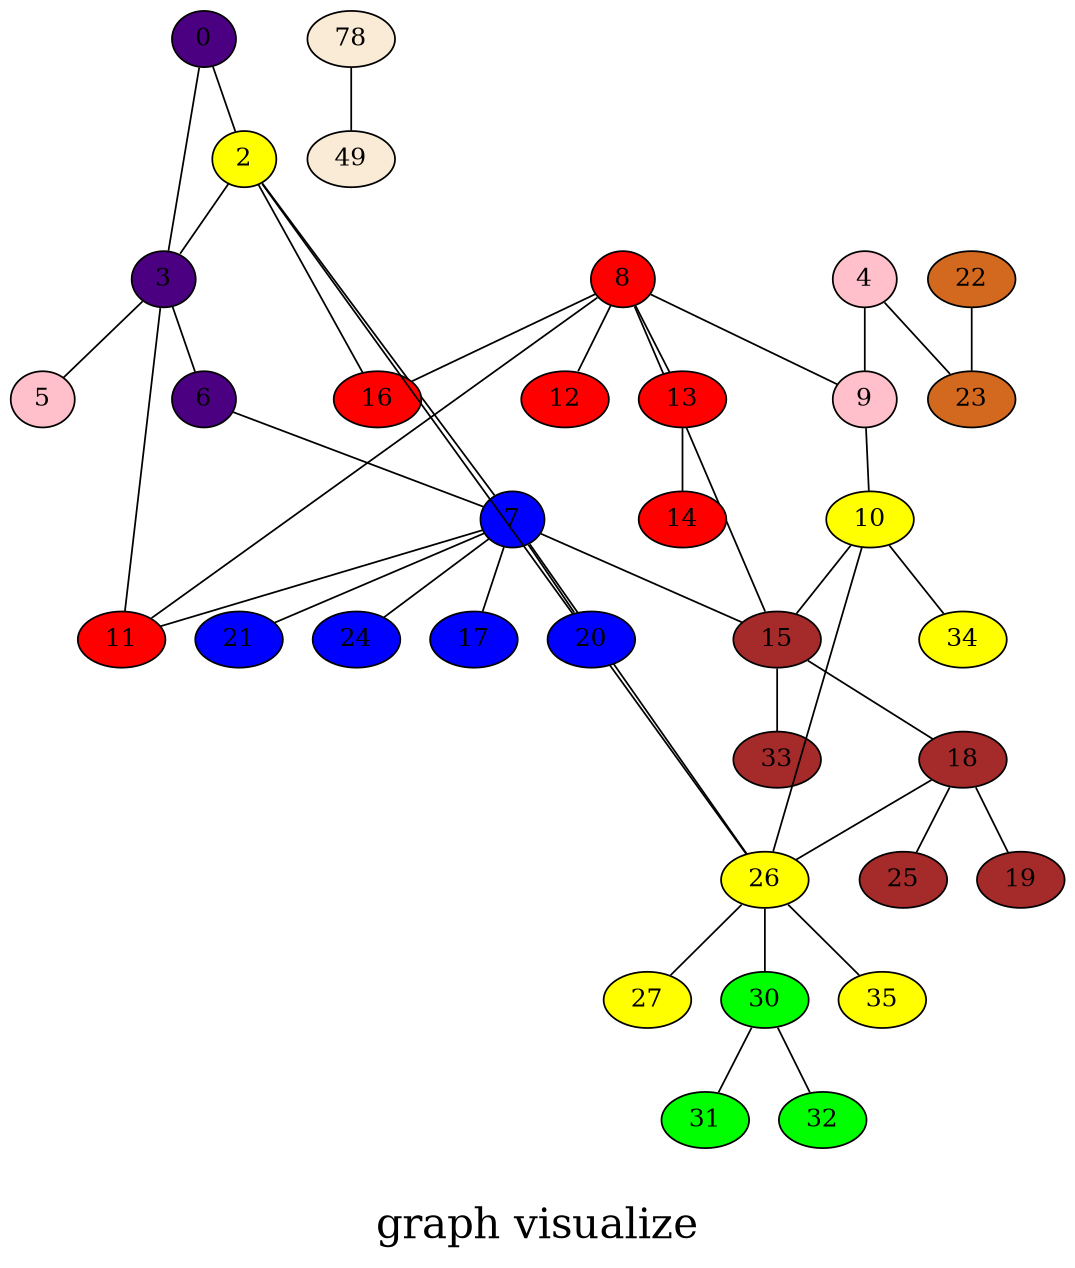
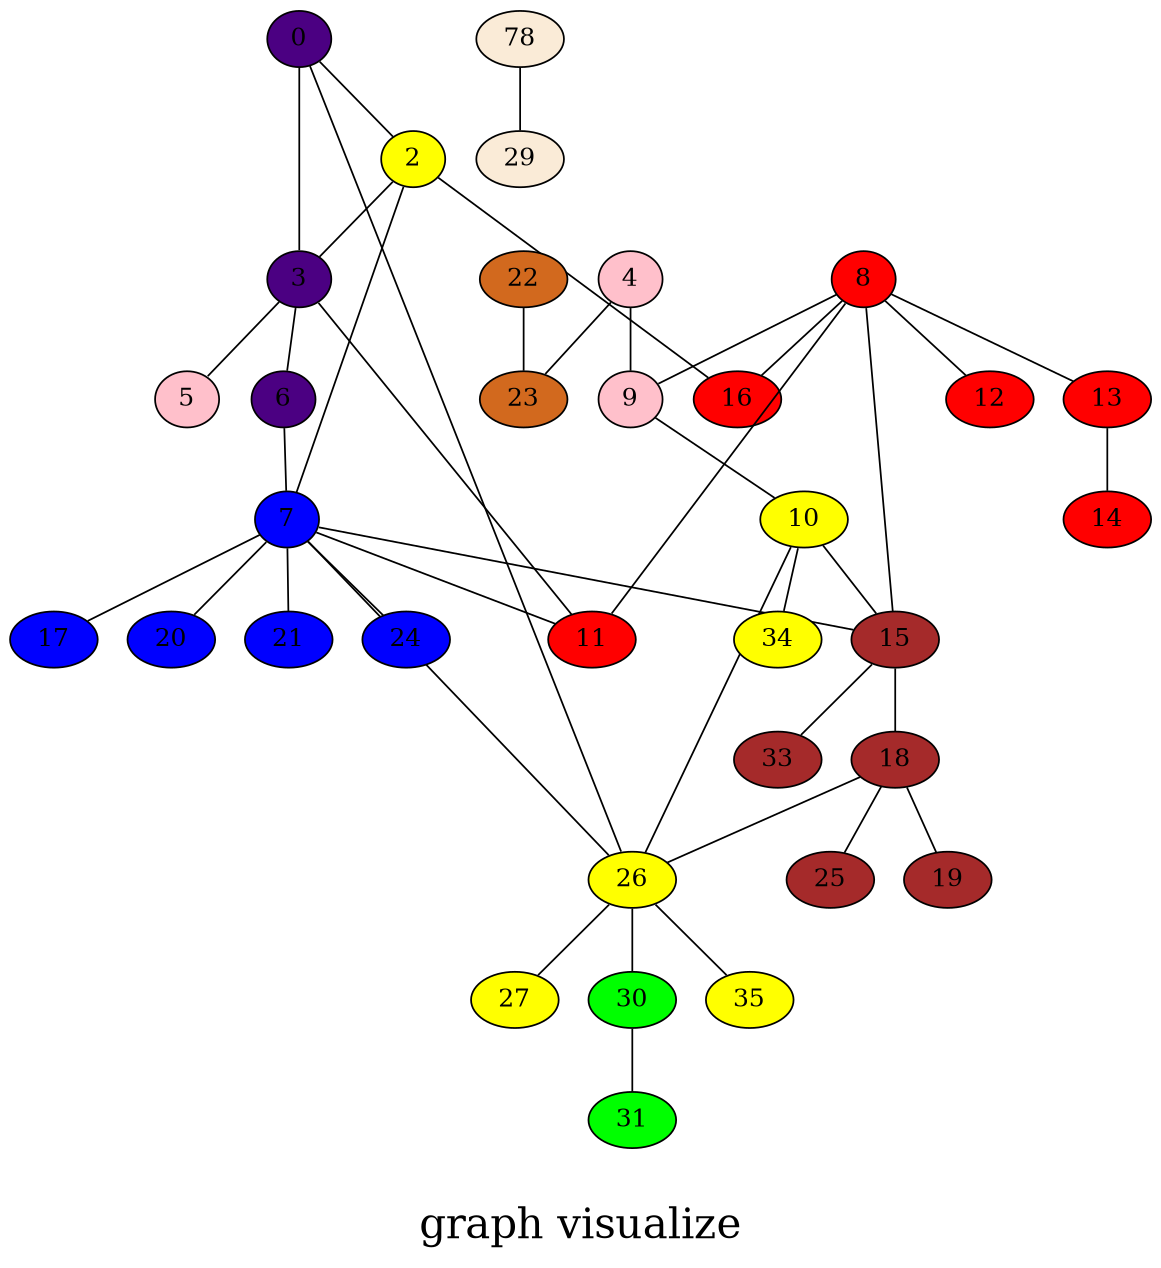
node "49": label "49" -> "29"
edge "2" -- "26": now "0" -- "26"
node "32": removed
